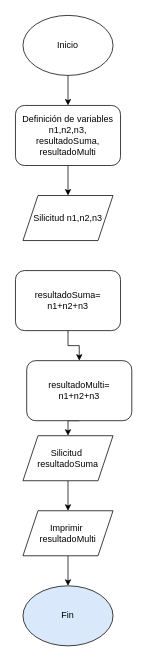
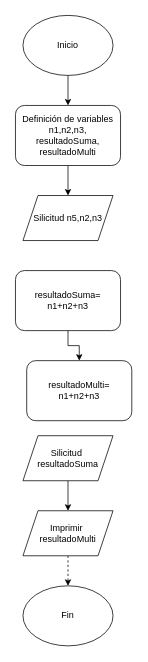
node "Silicitud n1,n2,n3": label "Silicitud n1,n2,n3" -> "Silicitud n5,n2,n3"
edge "resultadoMulti= n1+n2+n3" -> "Silicitud resultadoSuma": removed
edge "Imprimir resultadoMulti" -> "Fin": style solid -> dashed
node "Fin": fillcolor #dae8fc -> #ffffff
